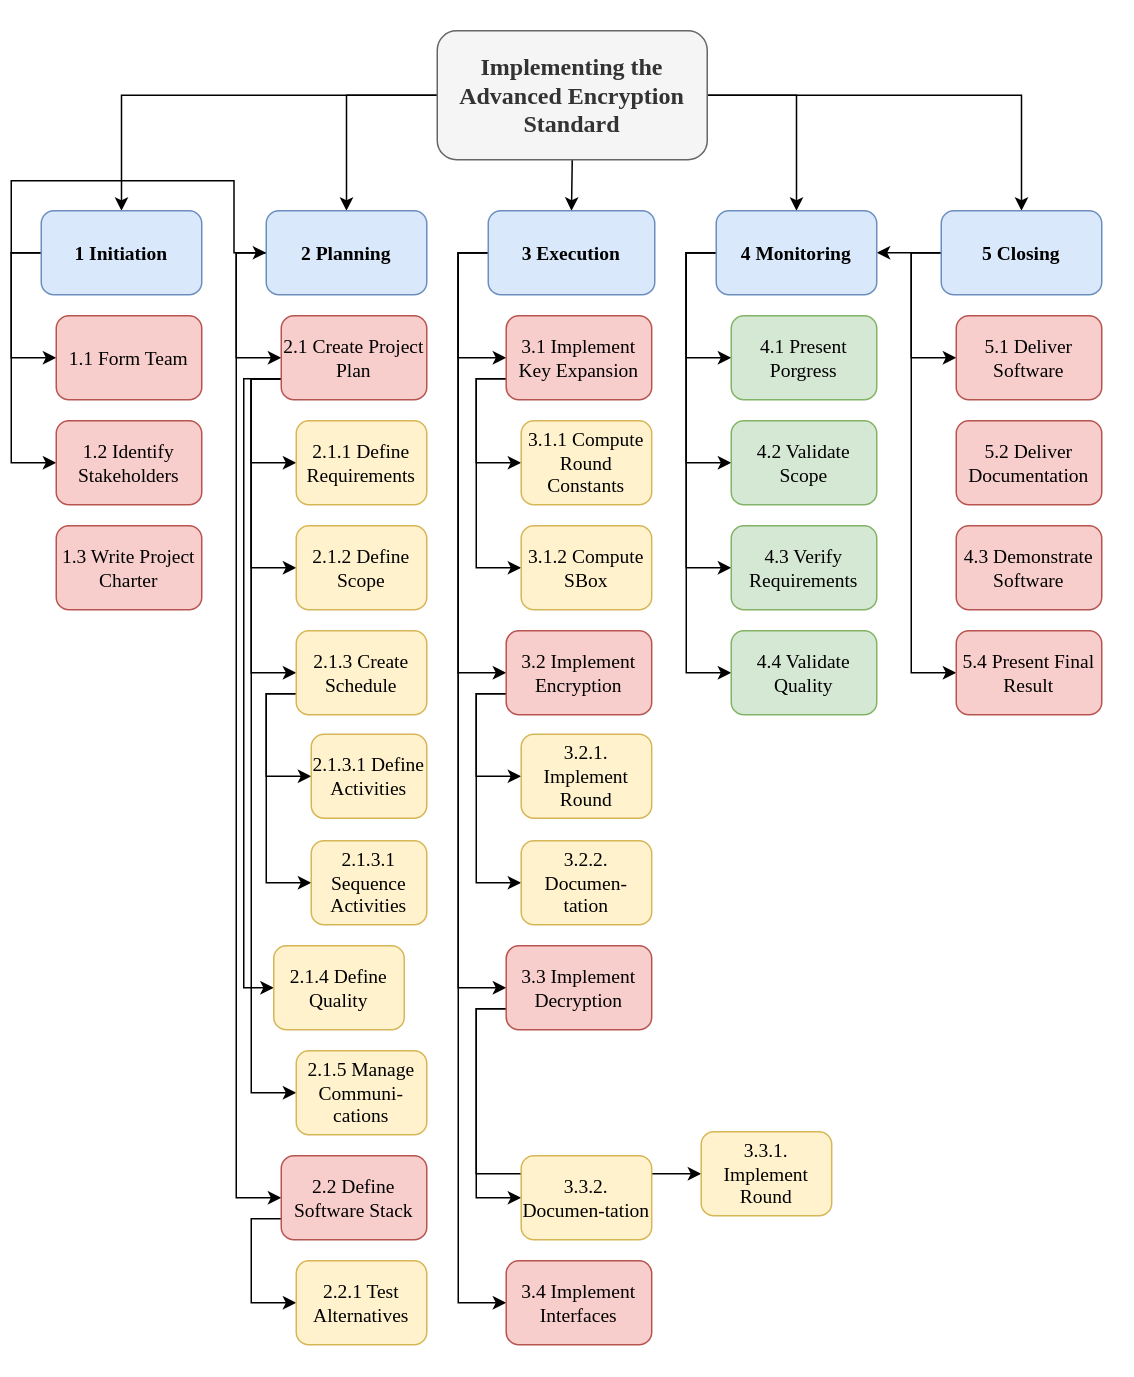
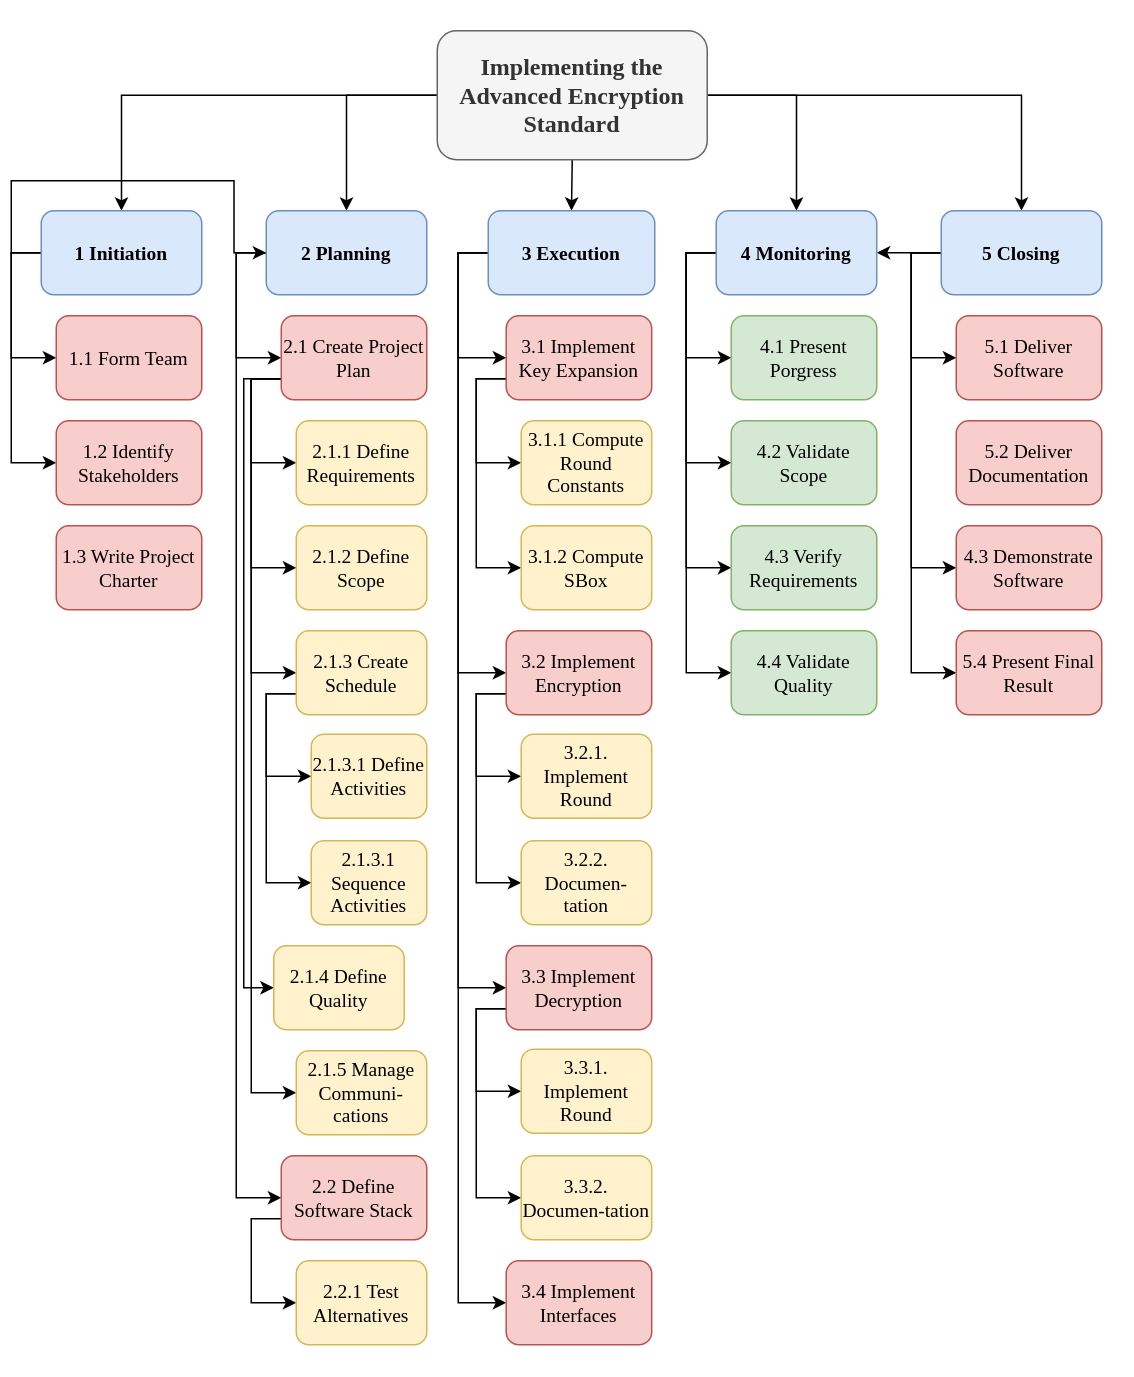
edge "5 Closing" -> "4.3 Demonstrate Software": added
node "3.3.1. Implement Round": moved (766, 1174) -> (586, 1091)
